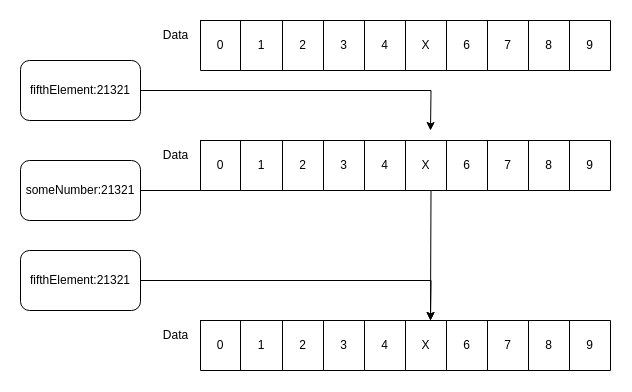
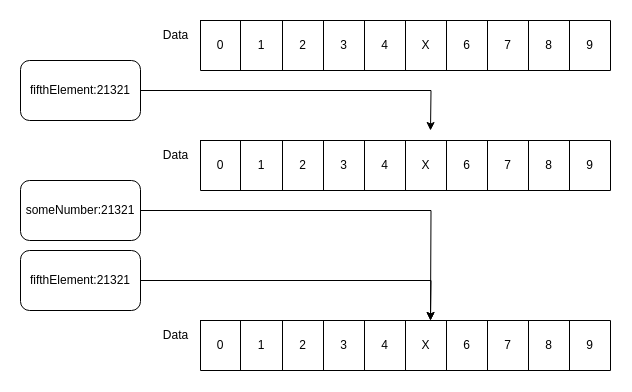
node "someNumber:21321": moved (81, 191) -> (81, 211)
